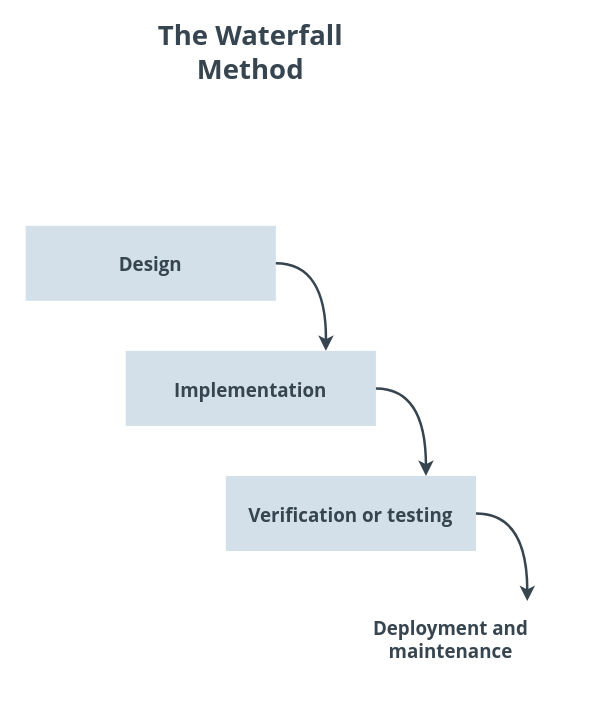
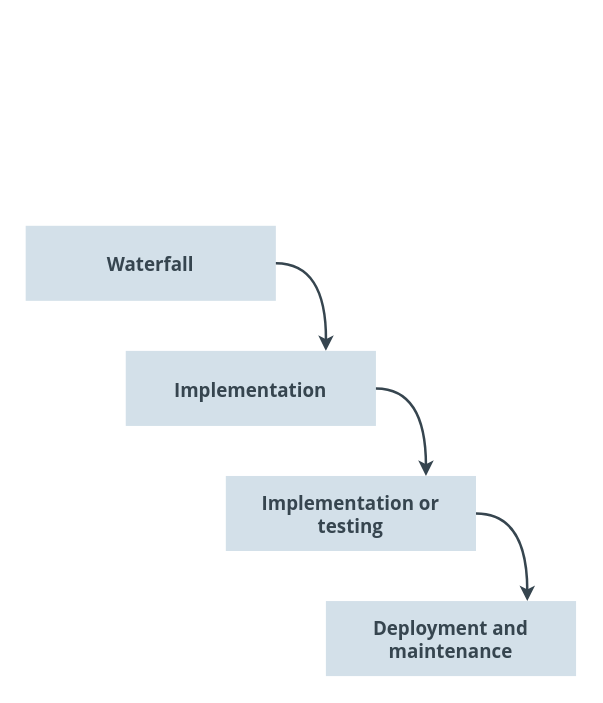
node "The Waterfall Method": removed
node "Design": label "Design" -> "Waterfall"
node "Verification or testing": label "Verification or testing" -> "Implementation or testing"
node "Deployment and maintenance": fillcolor #ffffff -> #d3e0e9
